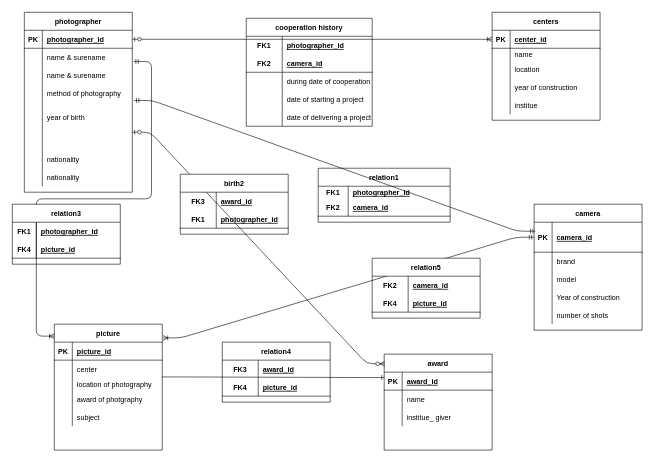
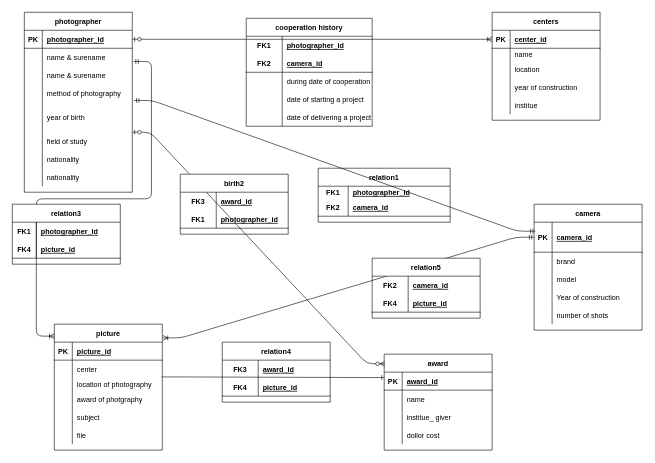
node "field of study": added
node "file": added
node "dollor cost": added
